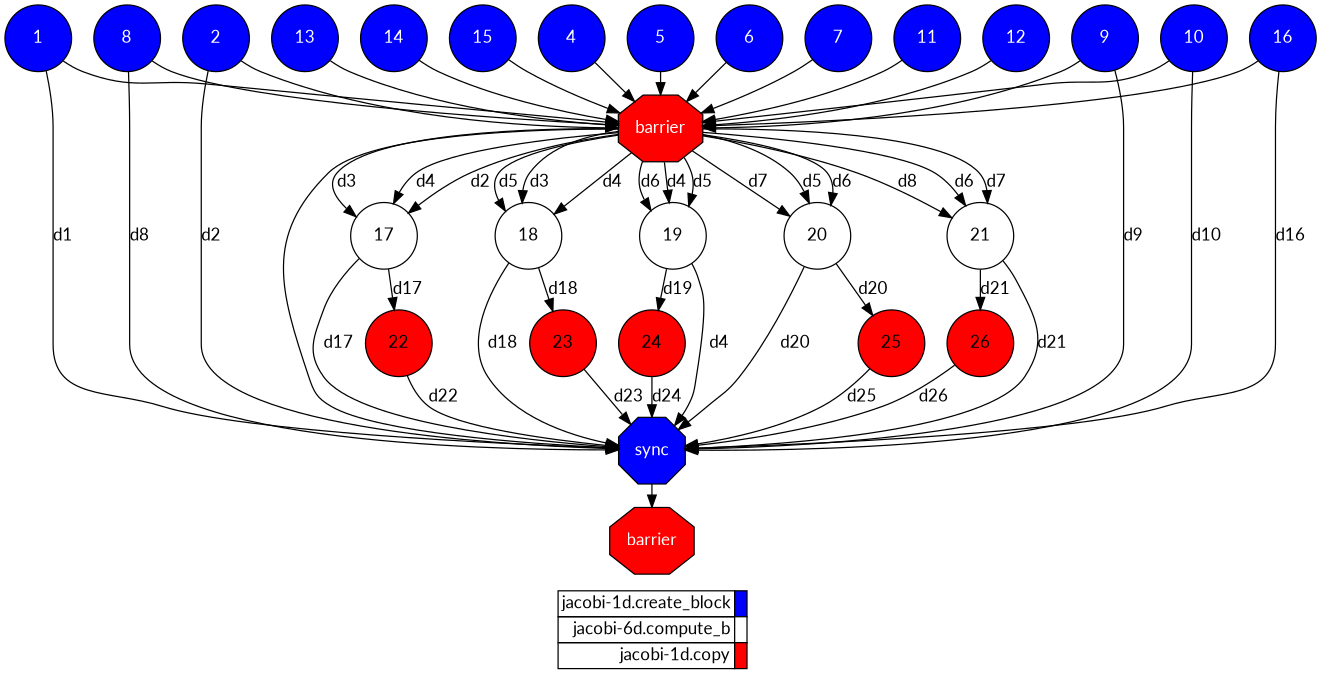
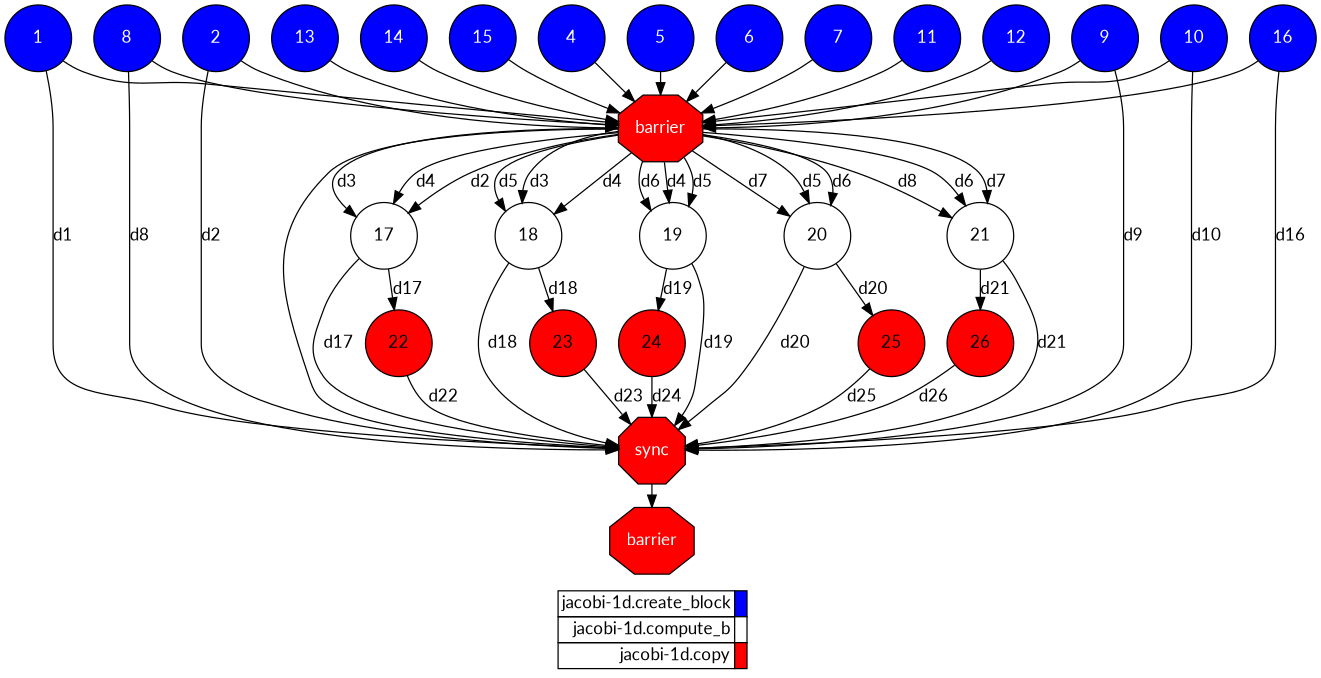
edge "19" -> "sync": label "d4" -> "d19"
node "sync": fillcolor #0000ff -> #ff0000
node "jacobi-1d.create_block": text "jacobi-6d.compute_b" -> "jacobi-1d.compute_b"
